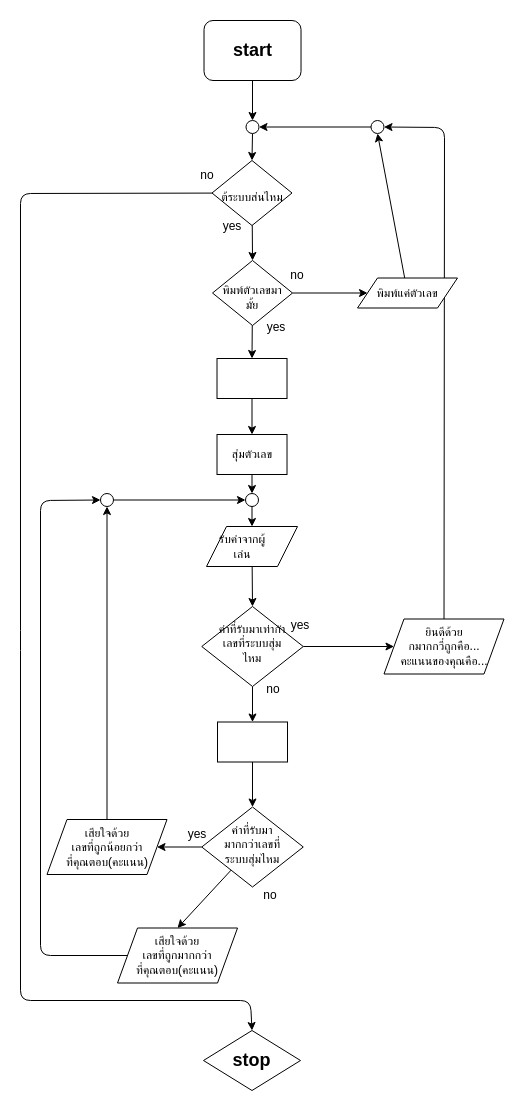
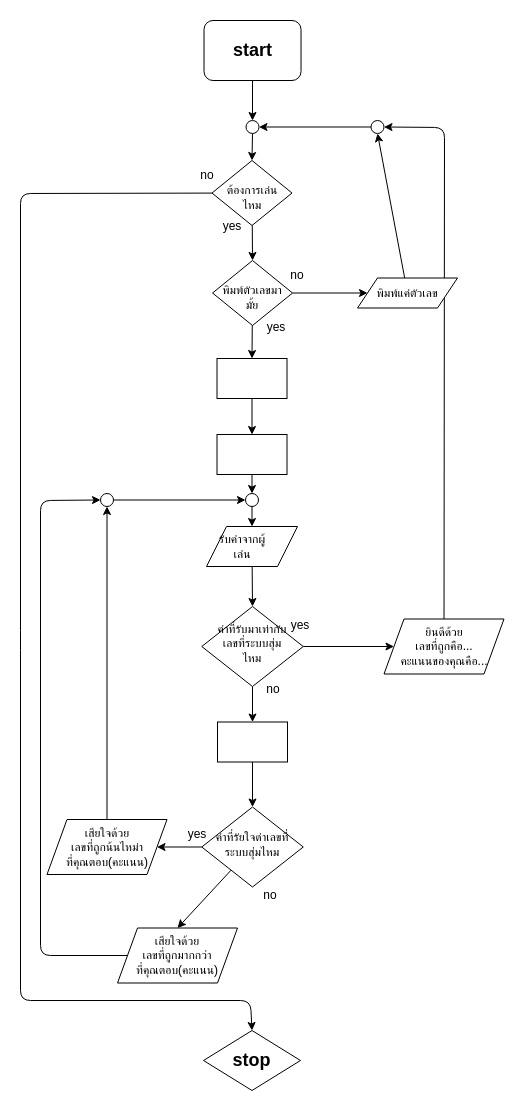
node "ต้ระบบส่นไหม": label "ต้ระบบส่นไหม" -> "ต้องการเล่นไหม"
node "สุ่มตัวเลข": removed
node "ค่าที่รับมาเท่ากัาเลขที่ระบบสุ่มไหม": label "ค่าที่รับมาเท่ากัาเลขที่ระบบสุ่มไหม" -> "ค่าที่รับมาเท่ากับเลขที่ระบบสุ่มไหม"
node "ยินดีด้วย กมากกวี่ถูกคือ... คะแนนของคุณคือ...": label "ยินดีด้วย กมากกวี่ถูกคือ... คะแนนของคุณคือ..." -> "ยินดีด้วย เลขที่ถูกคือ... คะแนนของคุณคือ..."
node "ค่าที่รับมามากกว่าเลขที่ระบบสุ่มไหม": label "ค่าที่รับมามากกว่าเลขที่ระบบสุ่มไหม" -> "ค่าที่รัยใจด่าเลขที่ระบบสุ่มไหม"
node "เสียใจด้วย เลขที่ถูกน้อยกว่า ที่คุณตอบ(คะแนน)": label "เสียใจด้วย เลขที่ถูกน้อยกว่า ที่คุณตอบ(คะแนน)" -> "เสียใจด้วย เลขที่ถูกน้นไหม่า ที่คุณตอบ(คะแนน)"
